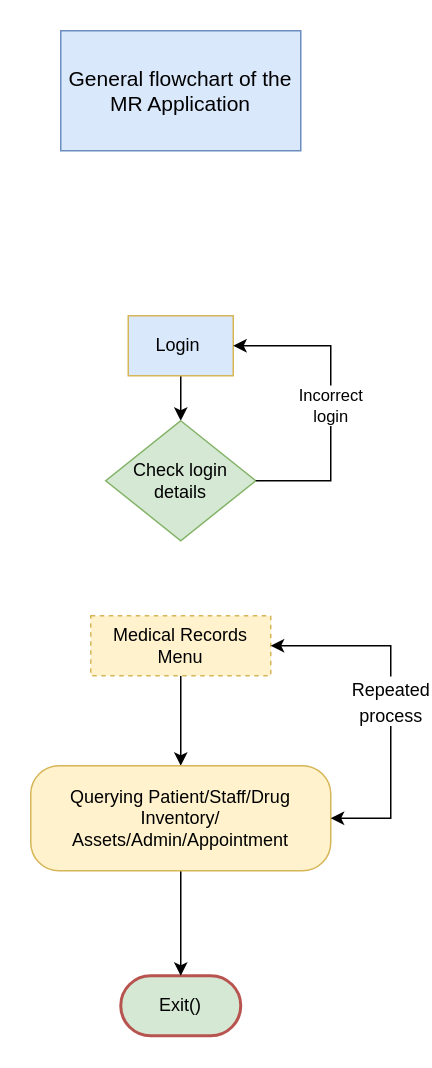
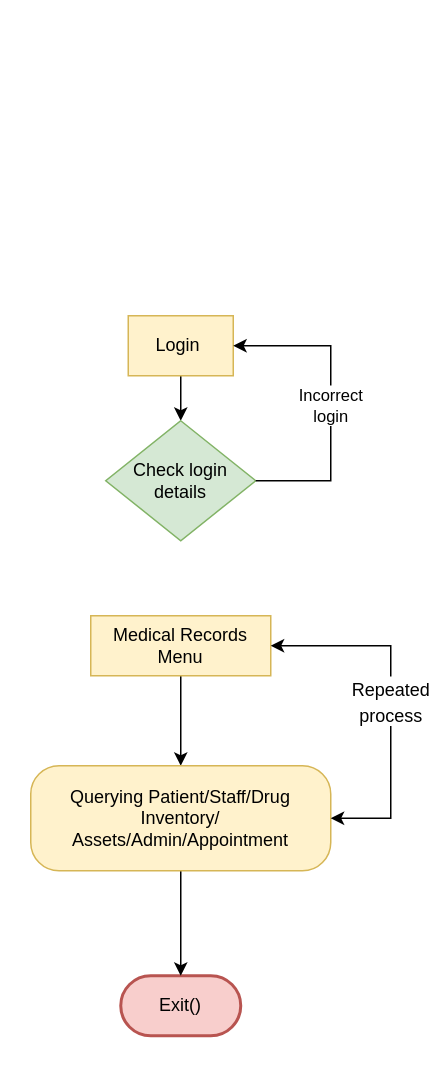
node "General flowchart of the MR Application": removed
node "Login": fillcolor #dae8fc -> #fff2cc
node "Medical Records Menu": style dashed -> solid
node "Exit()": fillcolor #d5e8d4 -> #f8cecc
